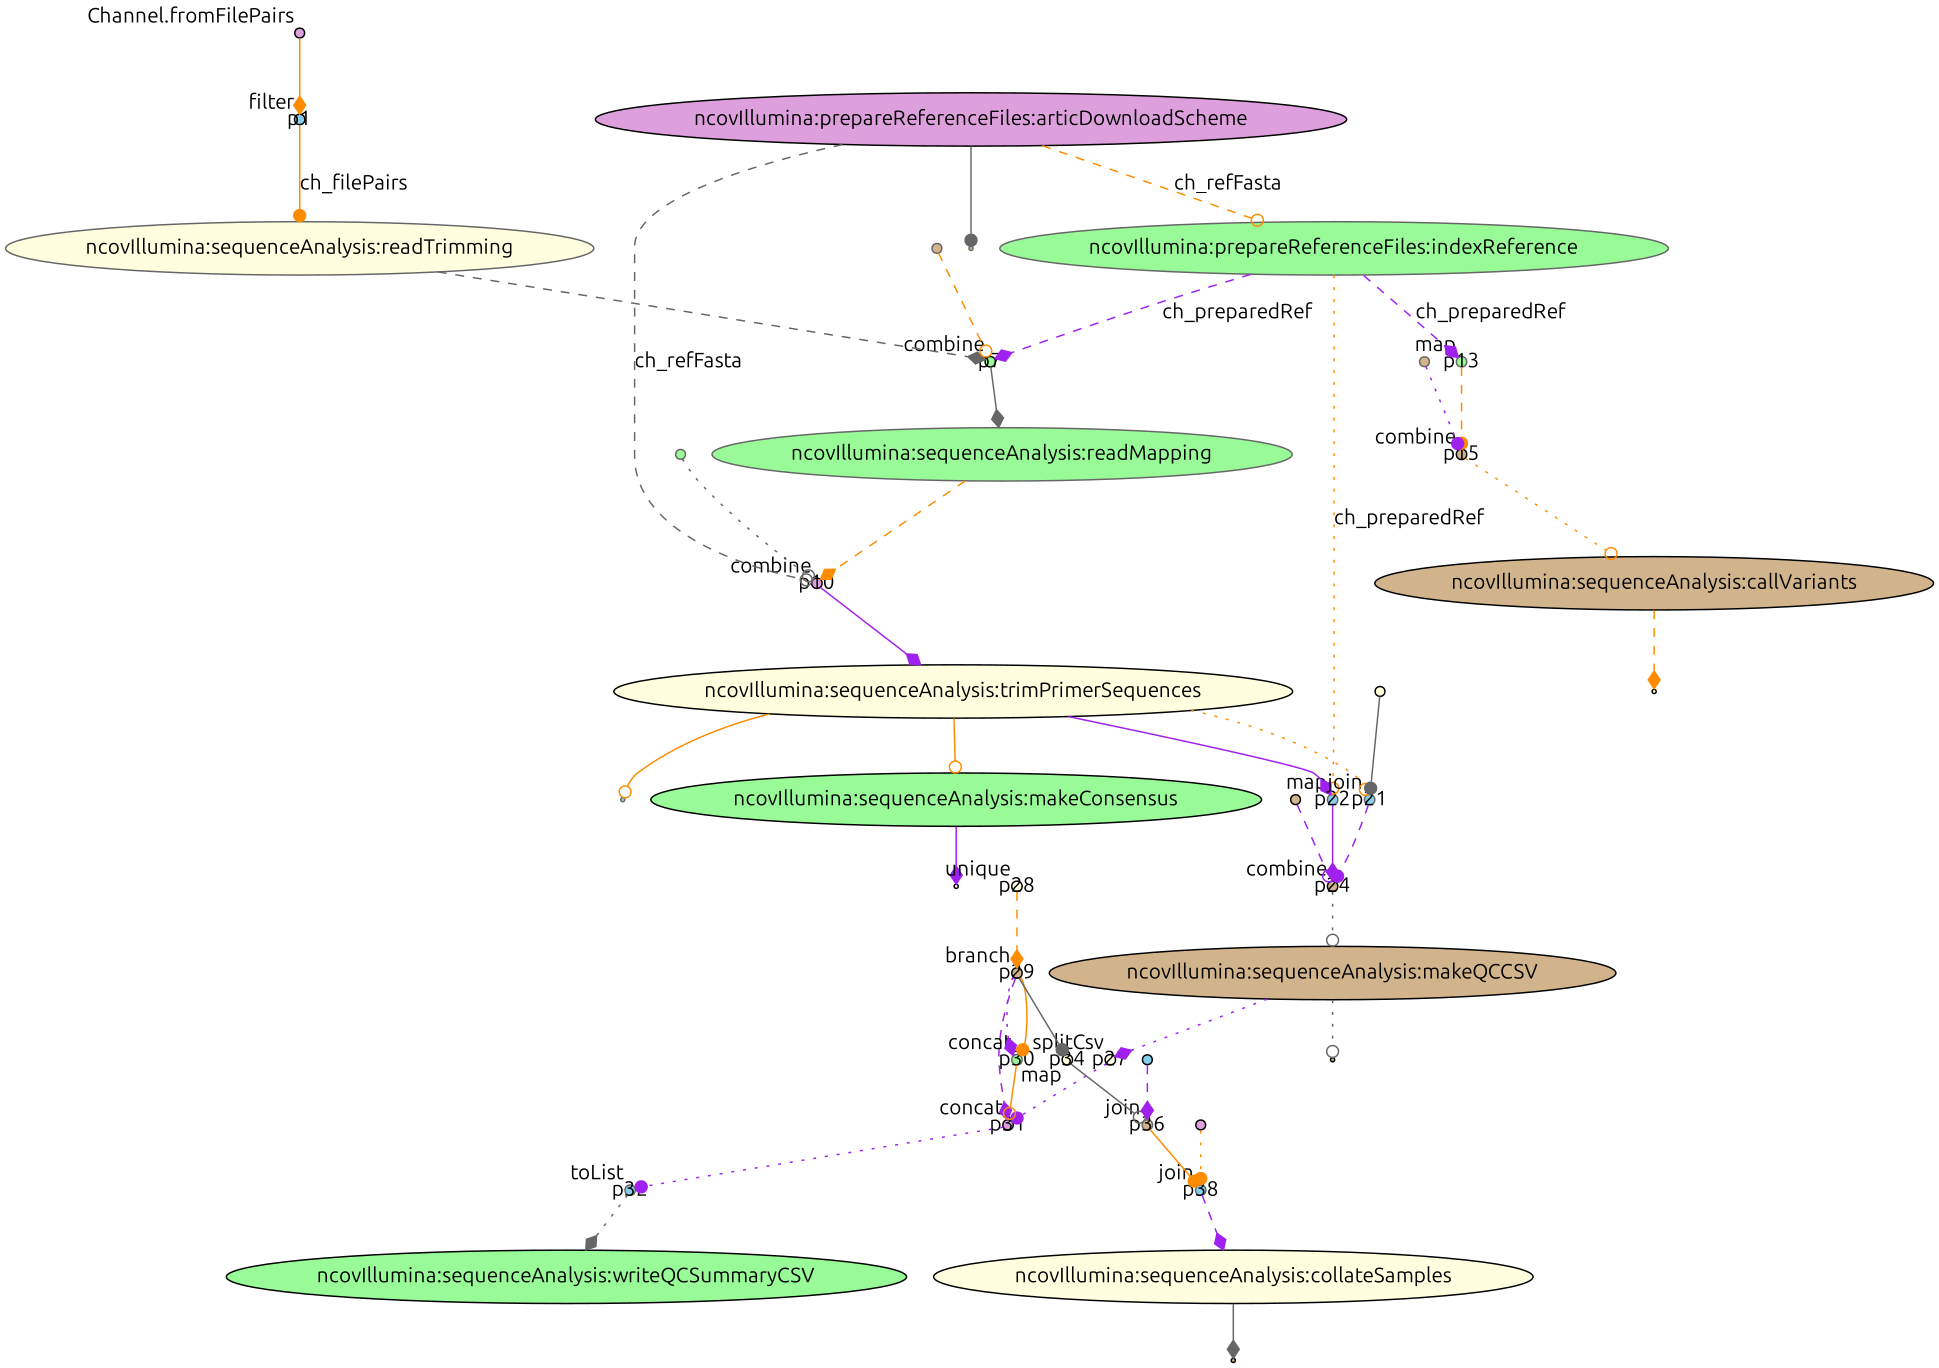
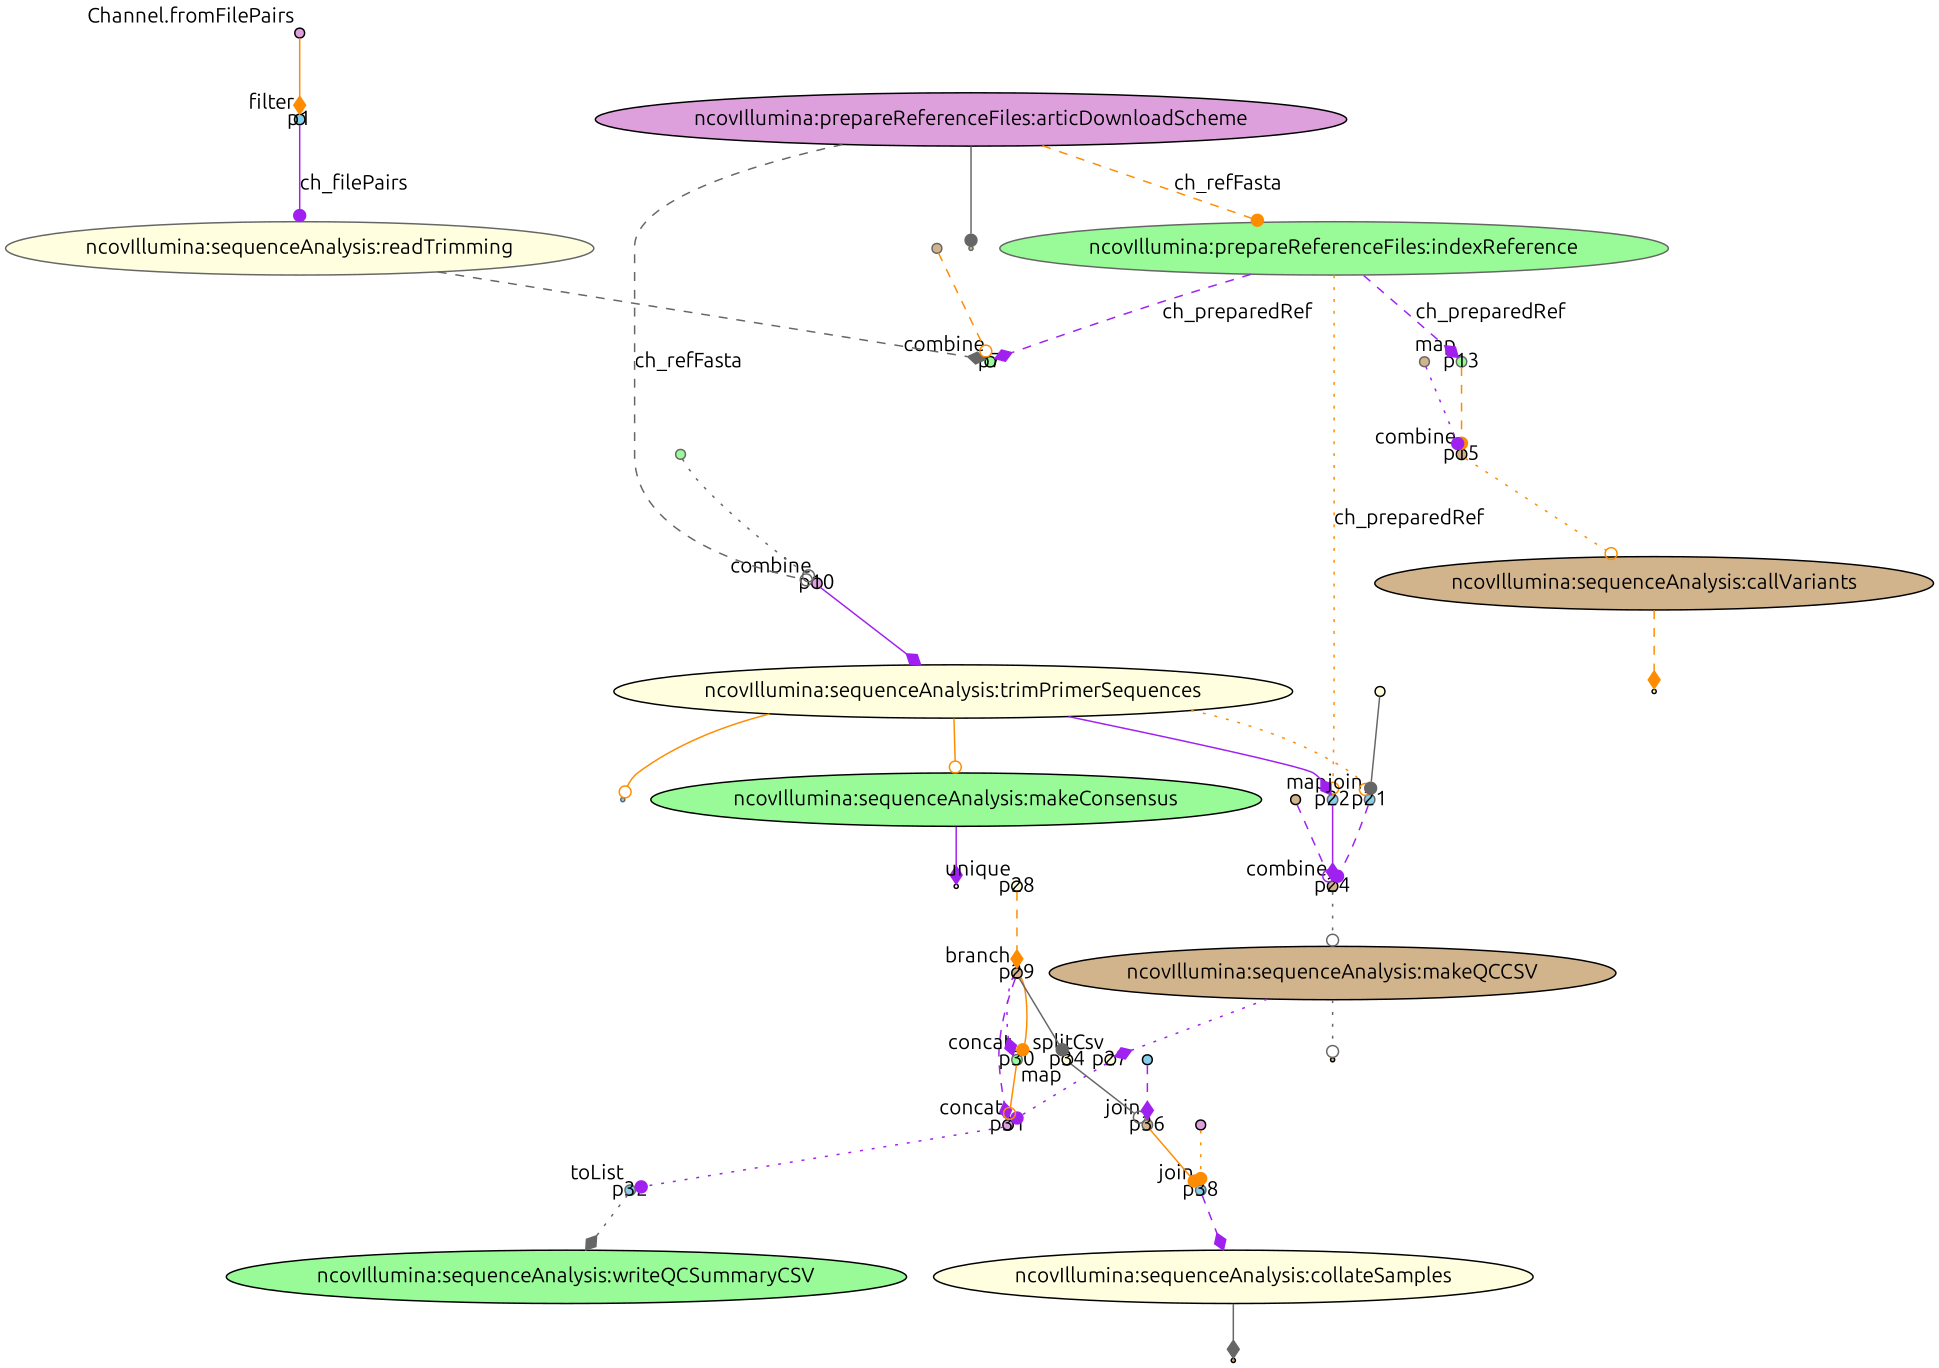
edge "p1 filter" -> "ncovIllumina:sequenceAnalysis:readTrimming": color darkorange -> purple
edge "ncovIllumina:prepareReferenceFiles:articDownloadScheme" -> "ncovIllumina:prepareReferenceFiles:indexReference": arrowhead odot -> dot
node "ncovIllumina:sequenceAnalysis:readMapping": removed
